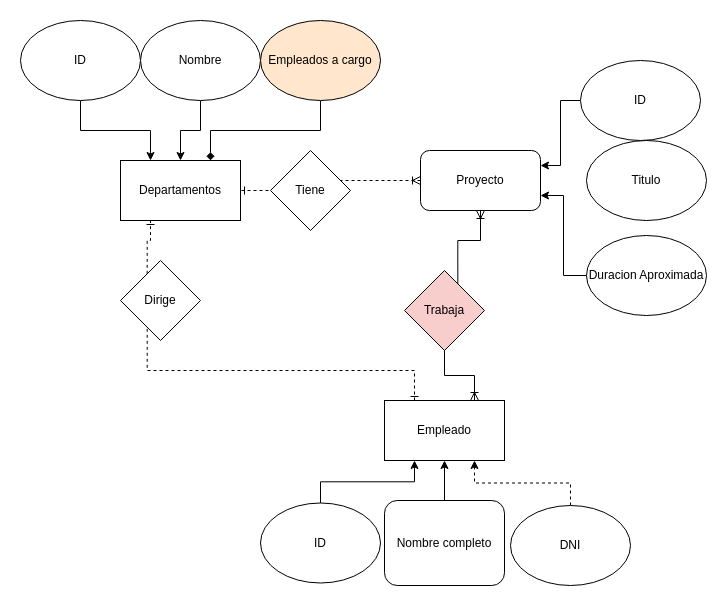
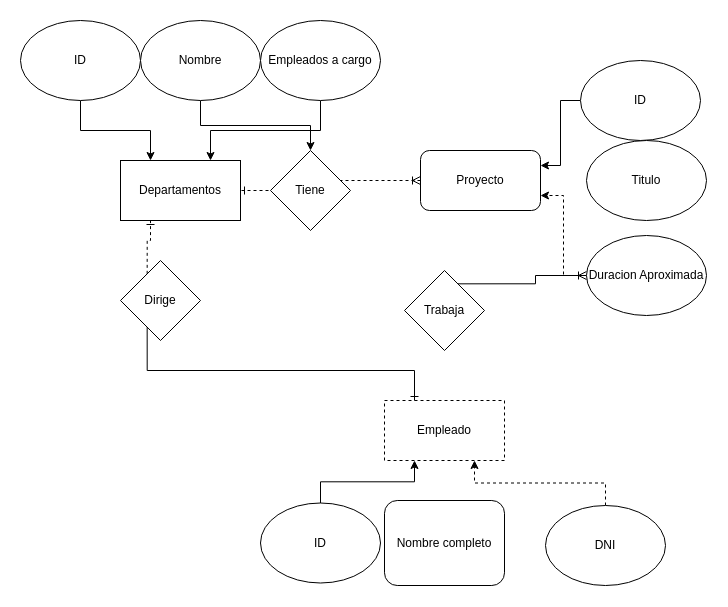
node "Empleados a cargo": fillcolor #ffe6cc -> #ffffff
edge "Nombre" -> "Departamentos": now "Nombre" -> "Tiene"
edge "Empleados a cargo" -> "Departamentos": arrowhead diamond -> classic
edge "Duracion Aproximada" -> "Proyecto": style solid -> dashed
edge "Trabaja" -> "Proyecto": now "Trabaja" -> "Duracion Aproximada"
node "Trabaja": fillcolor #f8cecc -> #ffffff
edge "Dirige" -> "Empleado": style dashed -> solid
edge "Trabaja" -> "Empleado": removed
node "Empleado": style solid -> dashed
edge "Nombre completo" -> "Empleado": removed
node "DNI": moved (571, 546) -> (606, 546)
